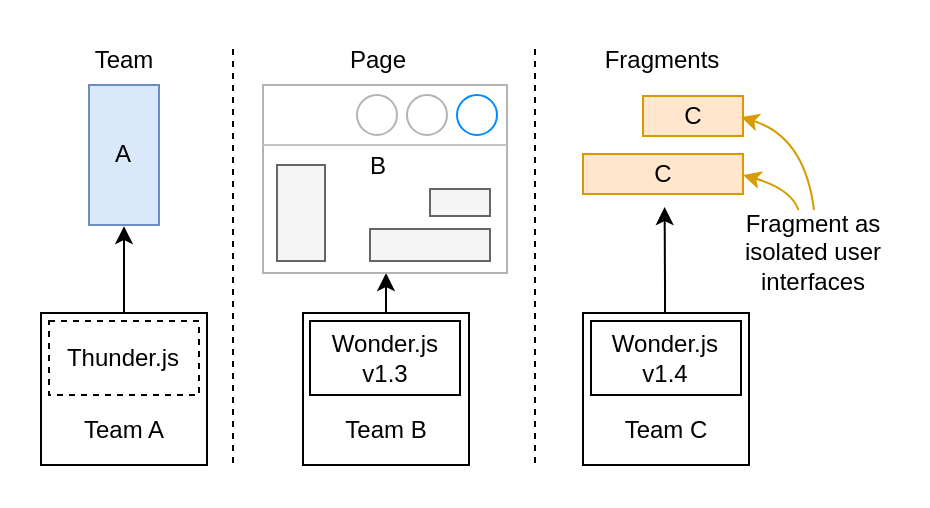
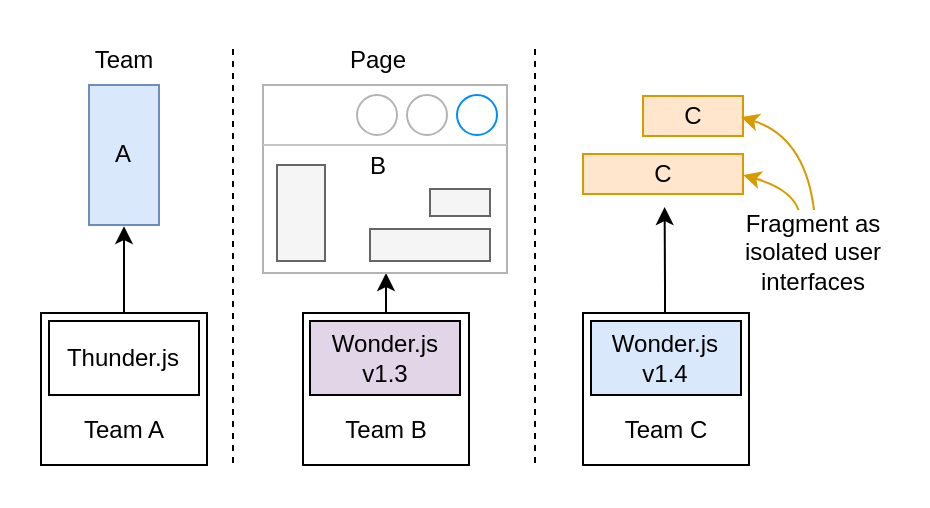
node "Fragments": removed
node "Thunder.js": style dashed -> solid
node "Wonder.js v1.3": fillcolor #ffffff -> #e1d5e7
node "Wonder.js v1.4": fillcolor #ffffff -> #dae8fc
